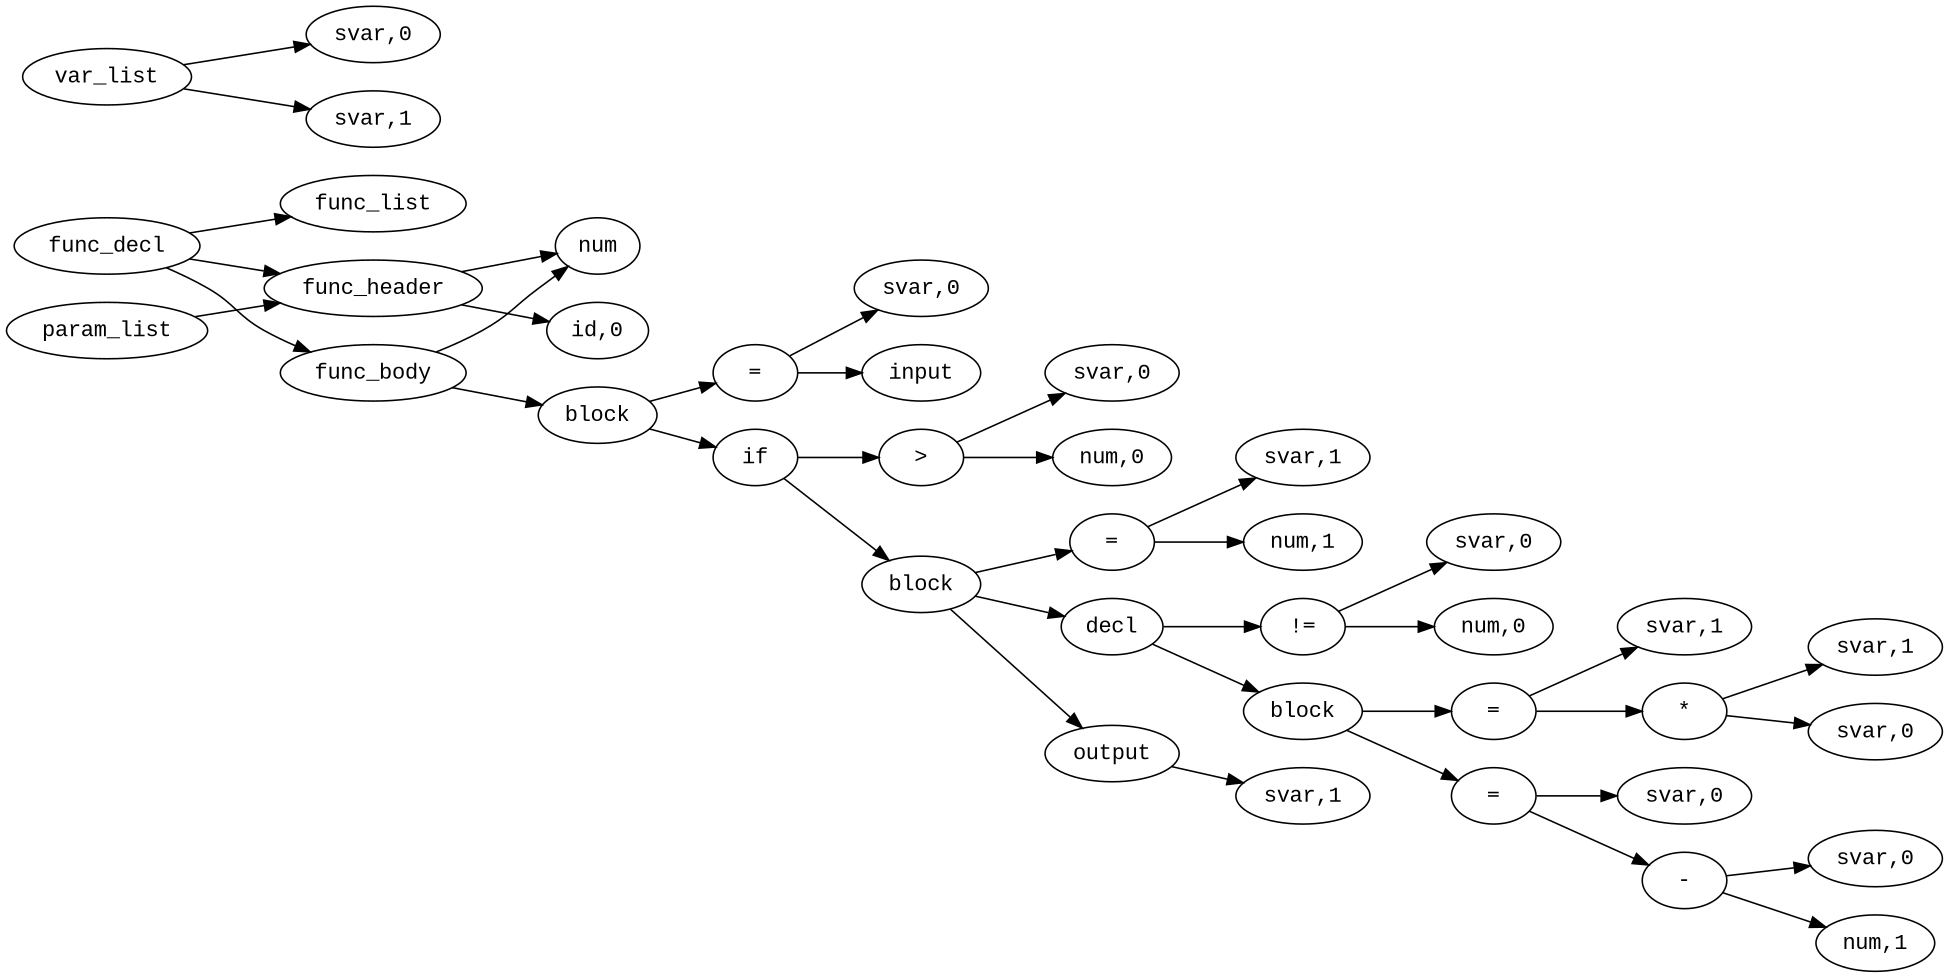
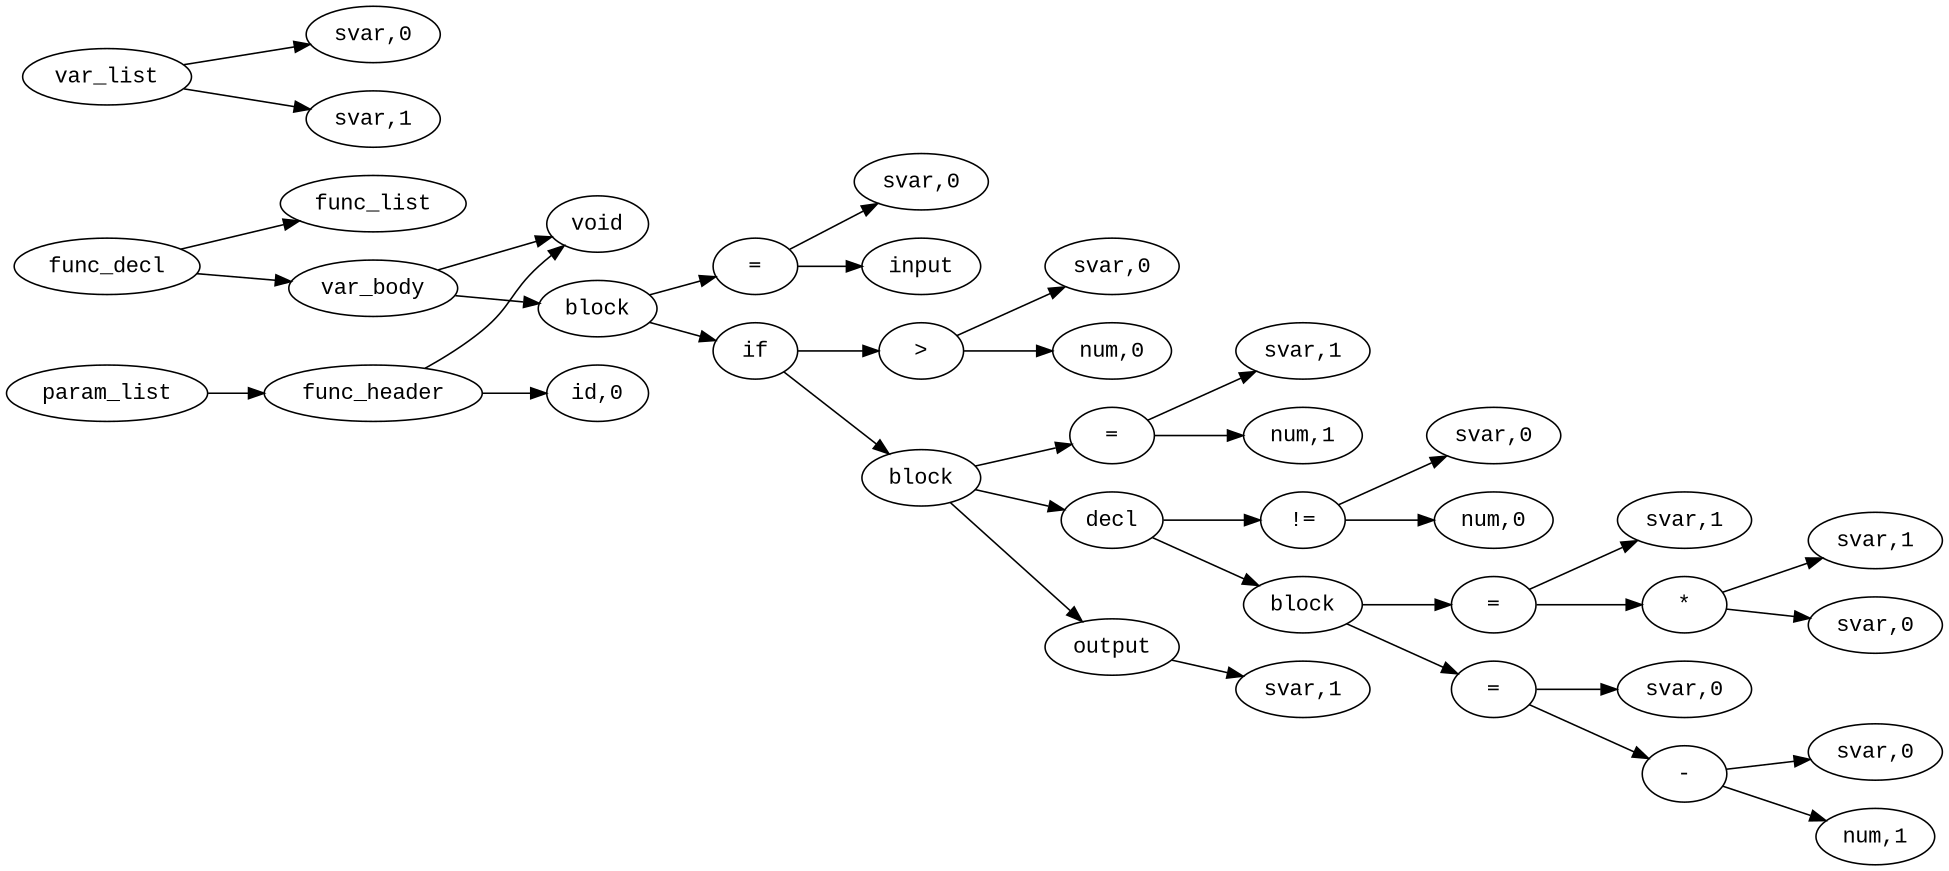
node "num": label "num" -> "void"
edge "func_decl" -> "func_header": removed
node "func_body": label "func_body" -> "var_body"
